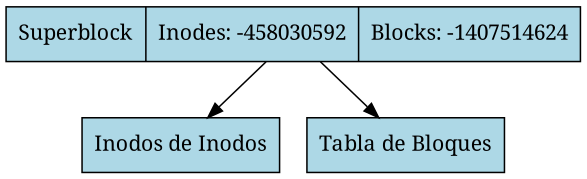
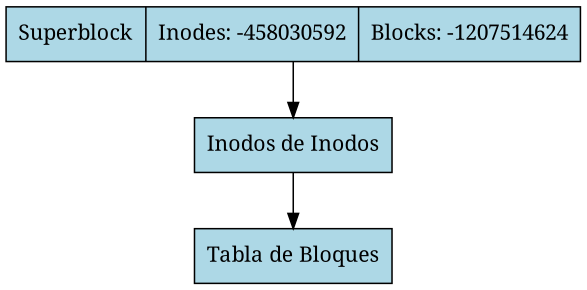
node "Superblock": text "Blocks: -1407514624" -> "Blocks: -1207514624"
edge "Superblock" -> "Tabla de Bloques": now "Inodos de Inodos" -> "Tabla de Bloques"
